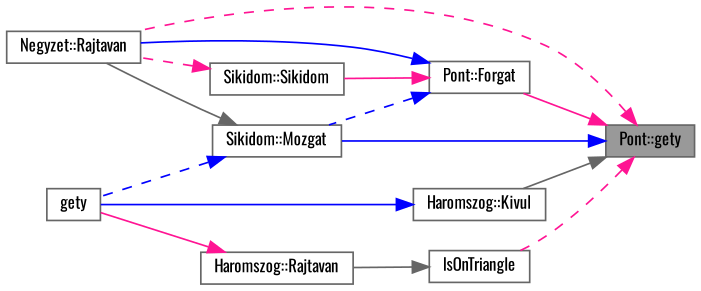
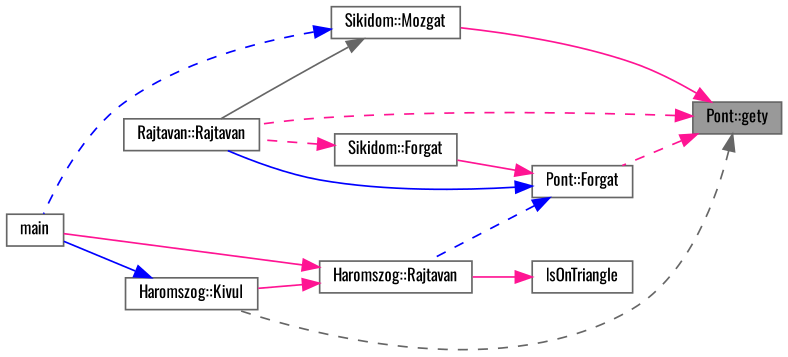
node "Negyzet::Rajtavan": label "Negyzet::Rajtavan" -> "Rajtavan::Rajtavan"
node "Sikidom::Sikidom": label "Sikidom::Sikidom" -> "Sikidom::Forgat"
edge "Pont::Forgat" -> "Pont::gety": style solid -> dashed
edge "Sikidom::Mozgat" -> "Pont::Forgat": now "Haromszog::Rajtavan" -> "Pont::Forgat"
edge "Sikidom::Mozgat" -> "Pont::gety": color blue -> deeppink
edge "Haromszog::Kivul" -> "Pont::gety": style solid -> dashed
node "gety": label "gety" -> "main"
edge "IsOnTriangle" -> "Pont::gety": removed
edge "Haromszog::Rajtavan" -> "IsOnTriangle": color gray40 -> deeppink
edge "Haromszog::Kivul" -> "Haromszog::Rajtavan": added
